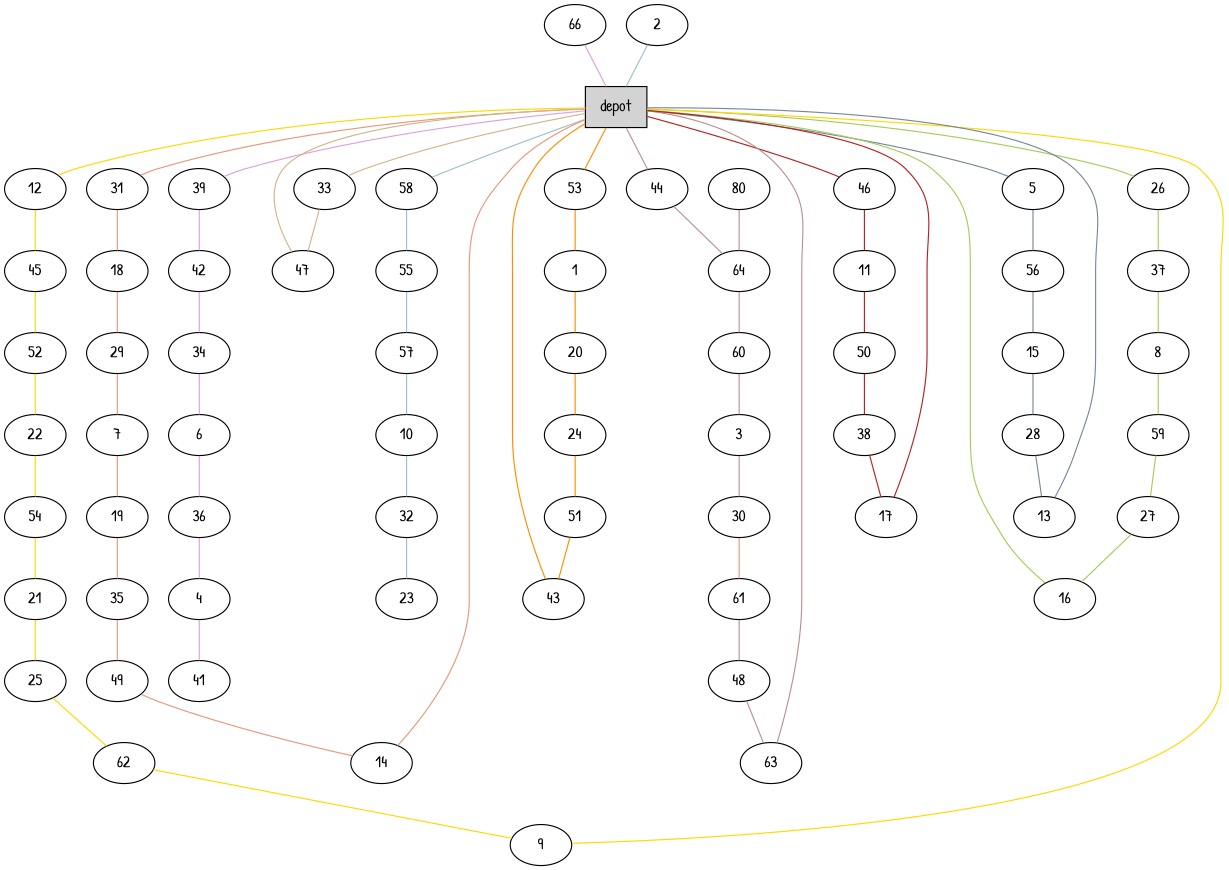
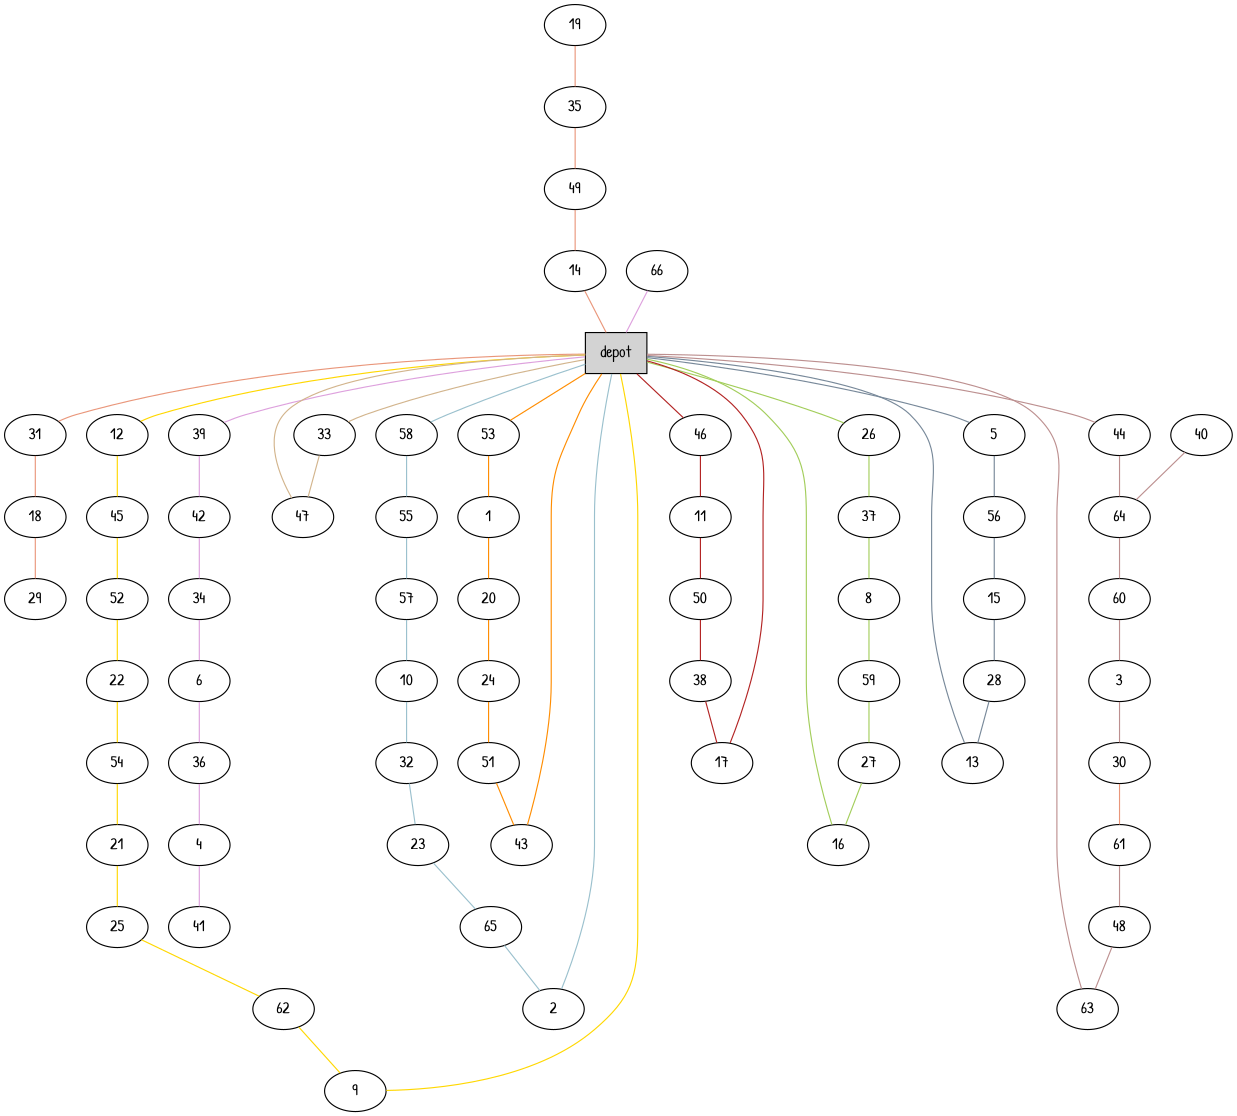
node "80": label "80" -> "40"
node "7": removed
node "65": added
